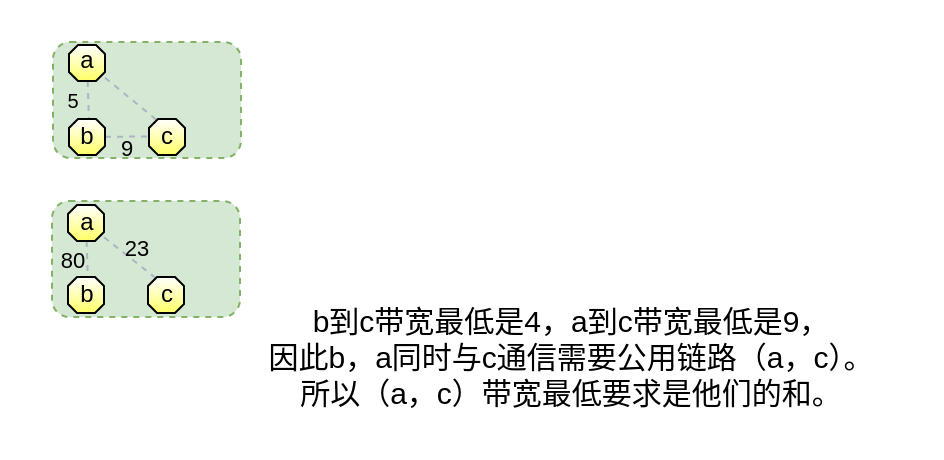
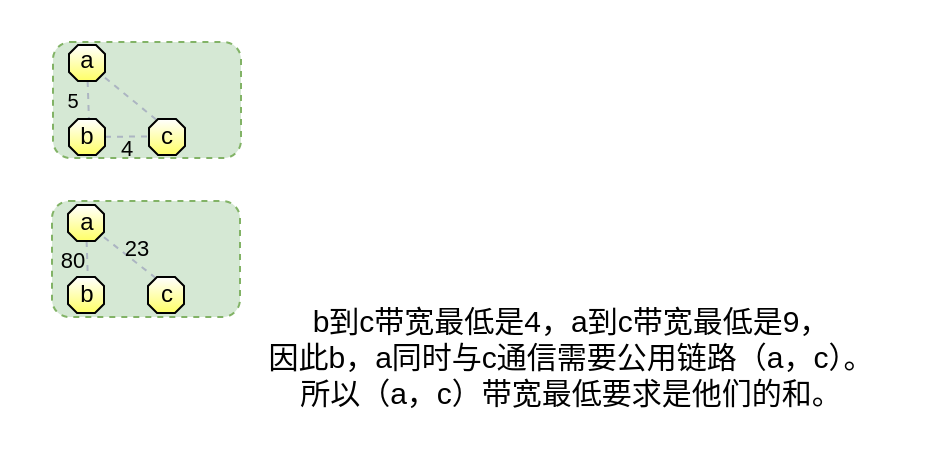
node "9": label "9" -> "4"
